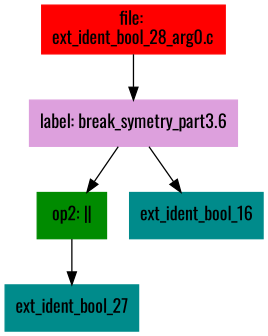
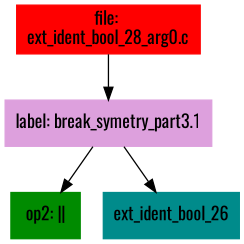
node "label: break_symetry_part3.6": label "label: break_symetry_part3.6" -> "label: break_symetry_part3.1"
node "ext_ident_bool_16": label "ext_ident_bool_16" -> "ext_ident_bool_26"
node "ext_ident_bool_27": removed
